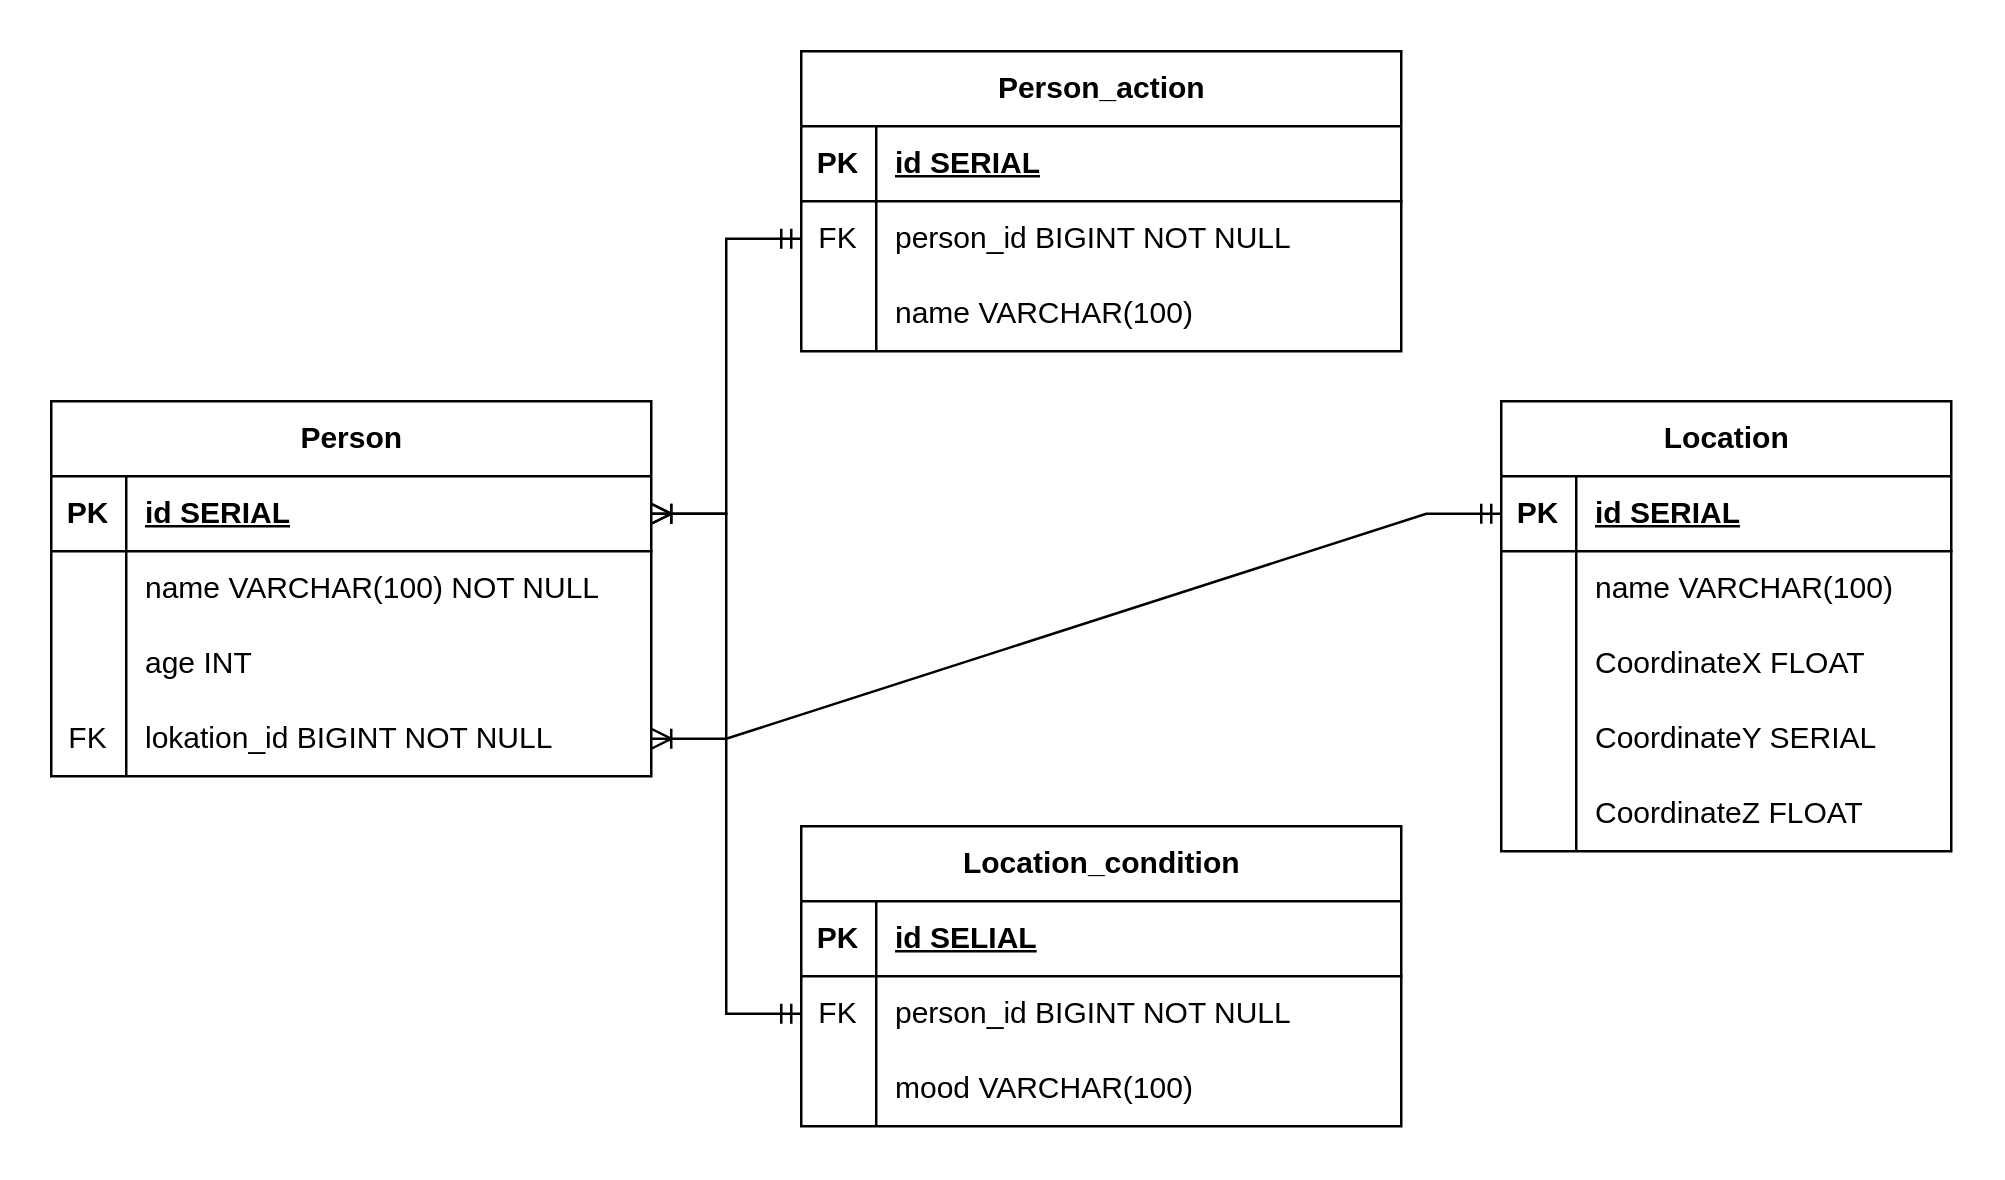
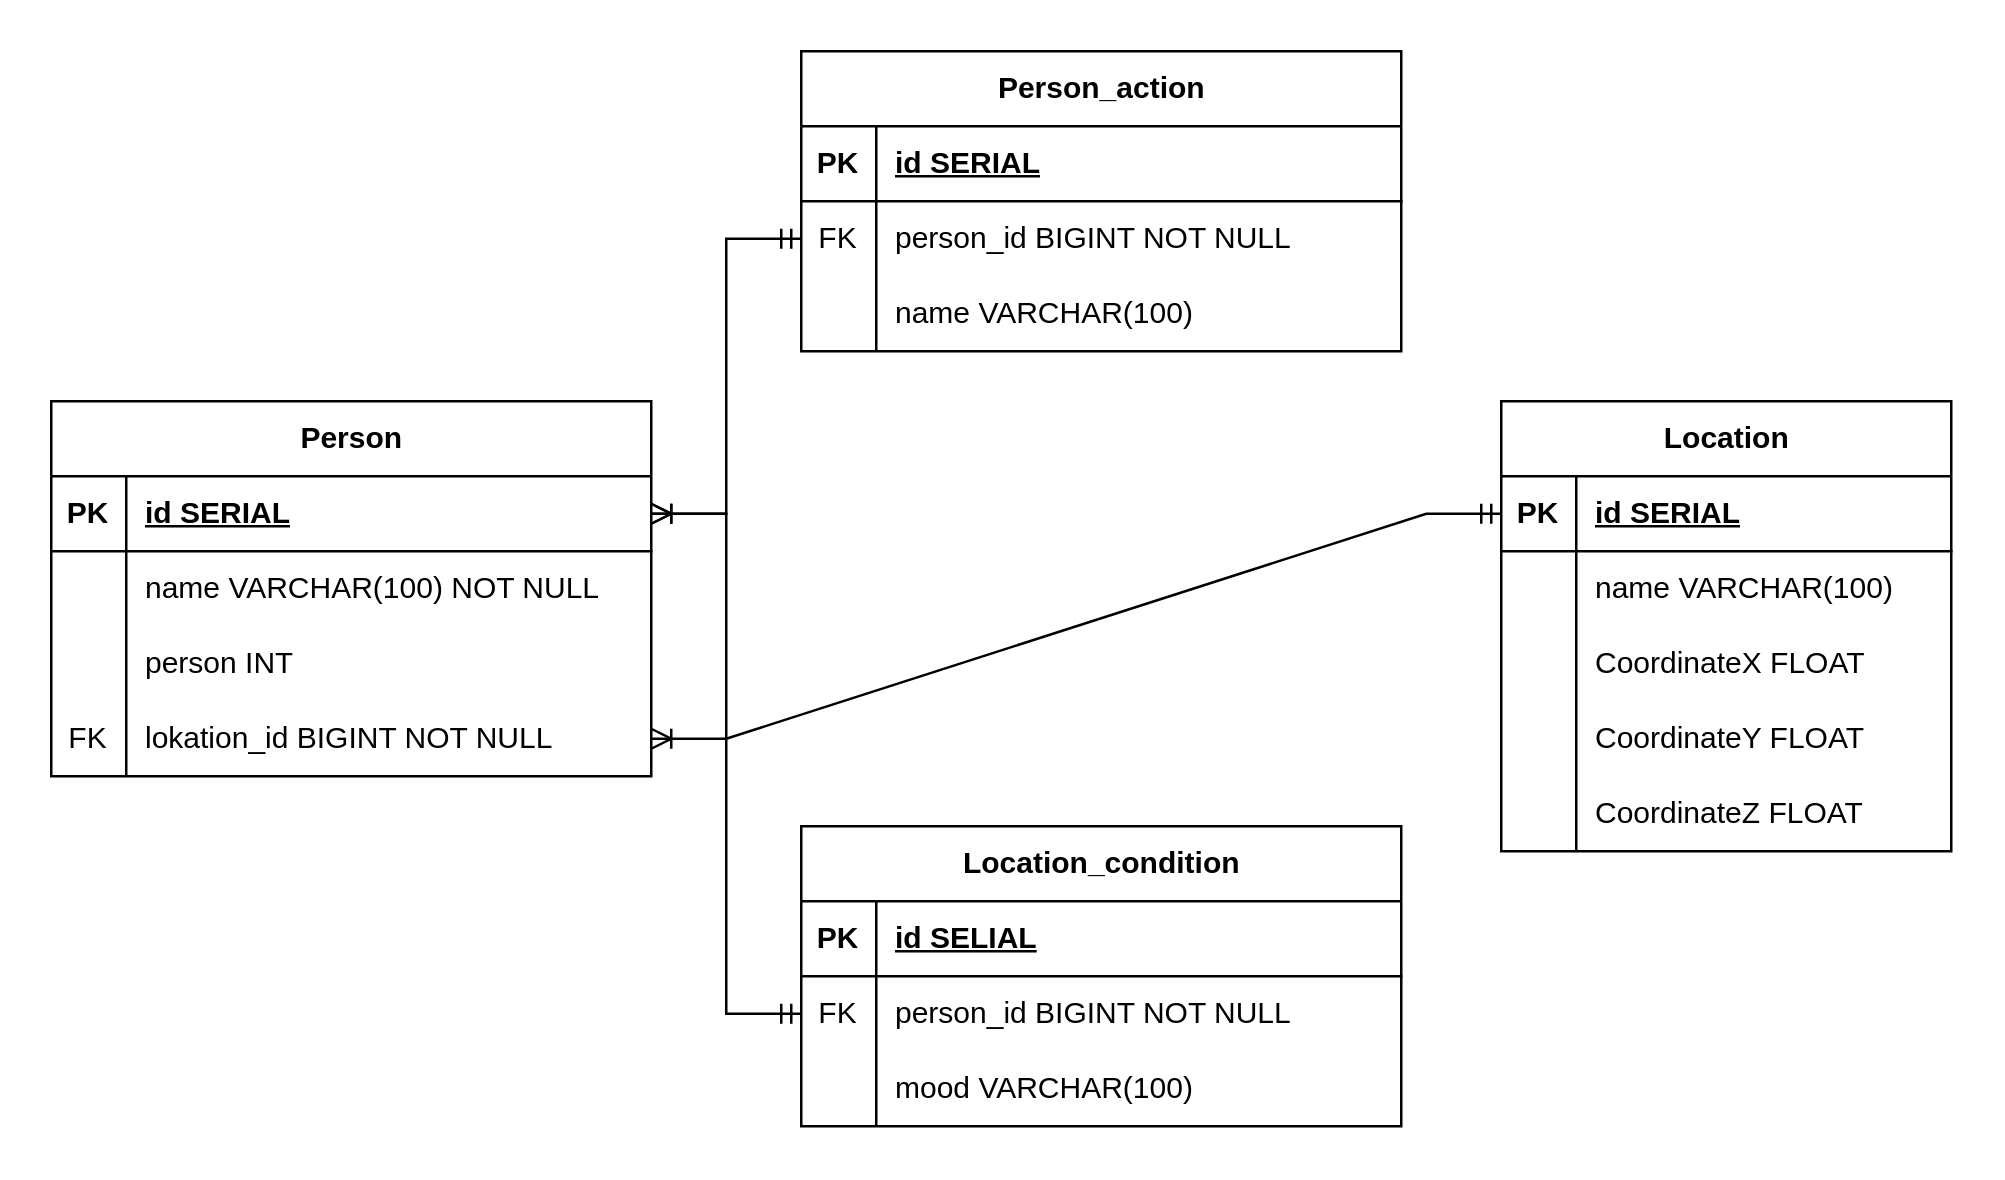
node "age INT": label "age INT" -> "person INT"
node "CoordinateY SERIAL": label "CoordinateY SERIAL" -> "CoordinateY FLOAT"
